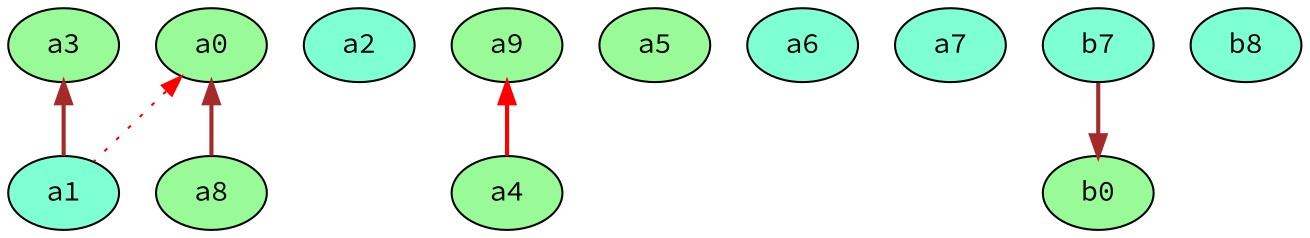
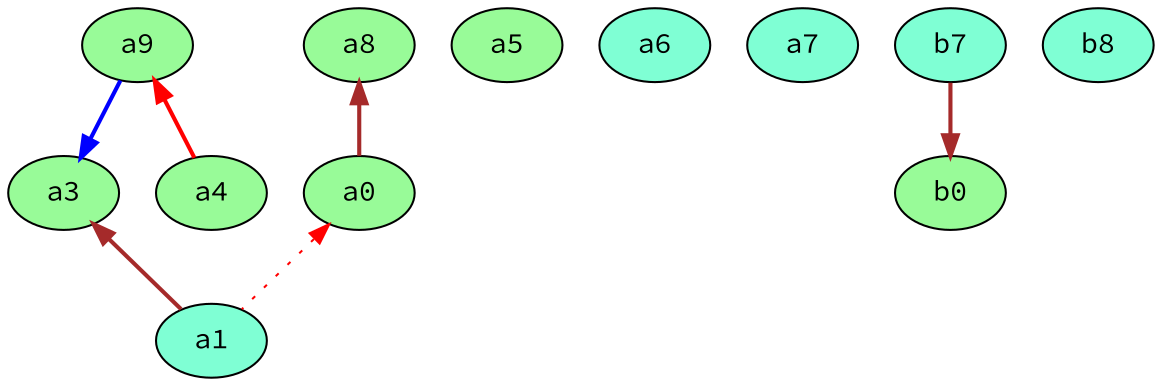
node "a2": removed
edge "a9" -> "a3": added
edge "a8" -> "a0": reversed
